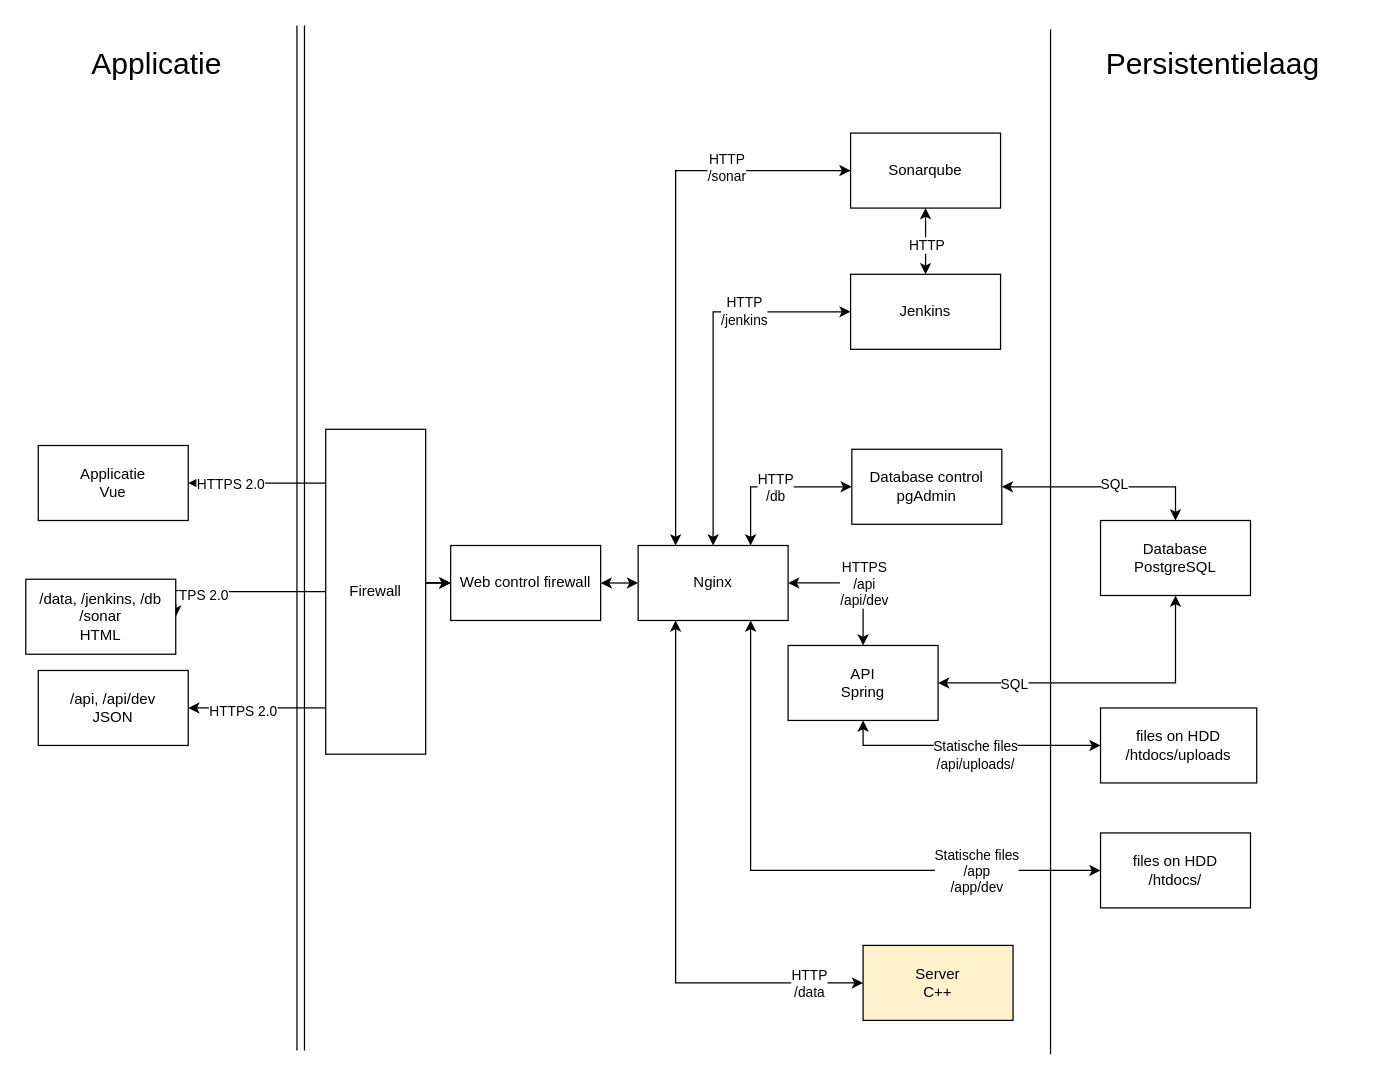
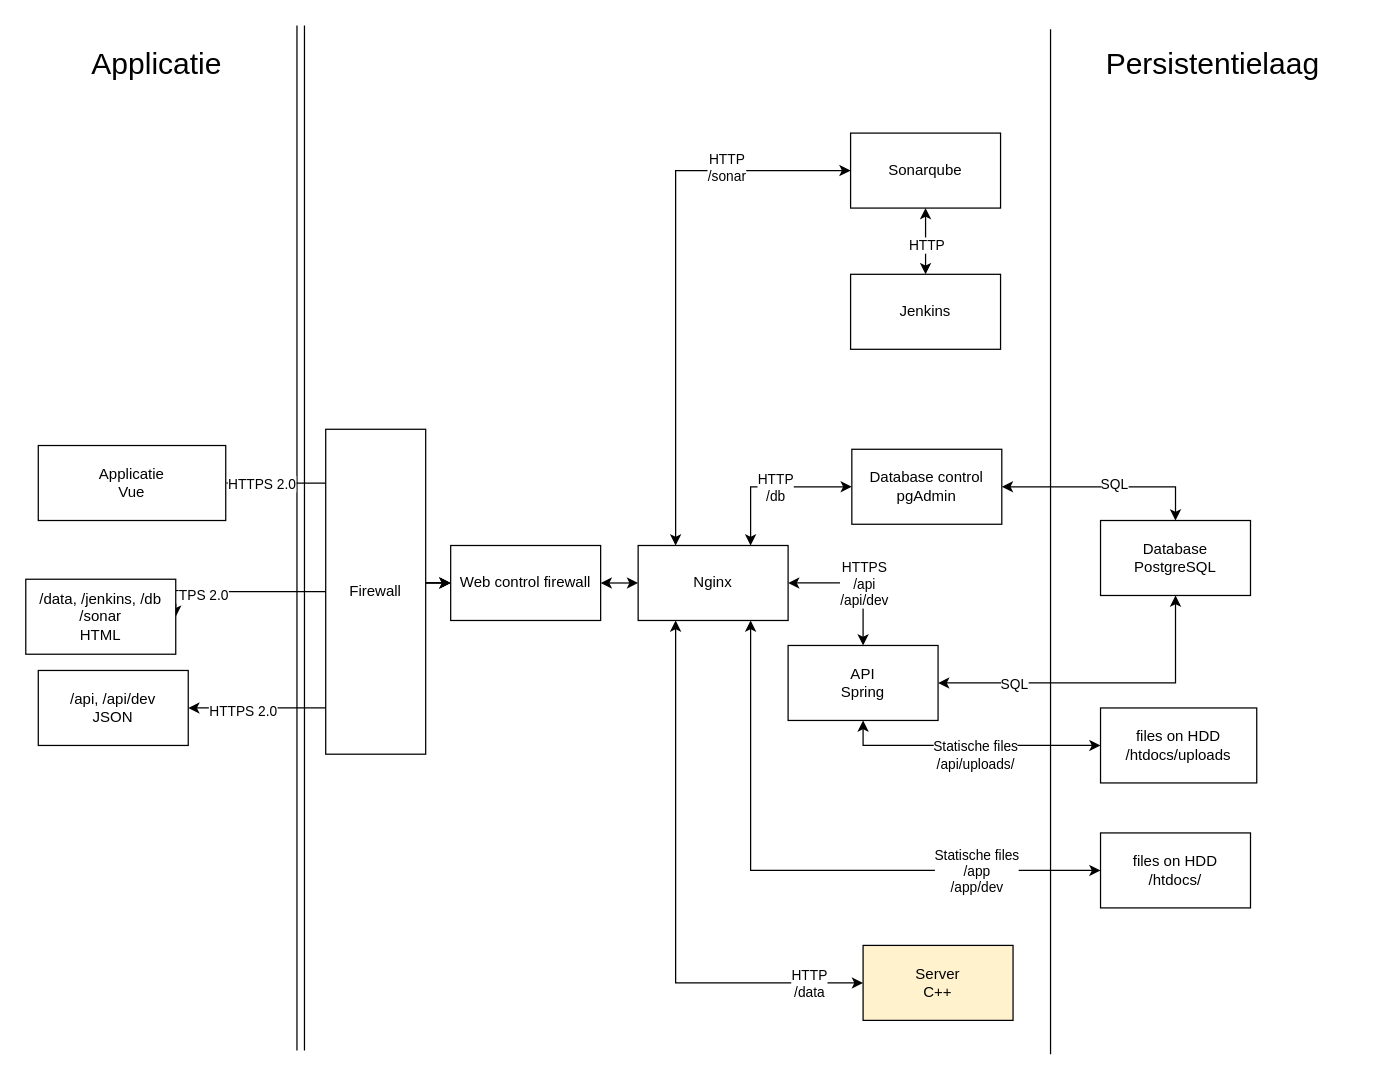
edge "Jenkins" -- "Nginx": removed, label "HTTP /jenkins"
node "Applicatie Vue": size 150x75 -> 188x75
